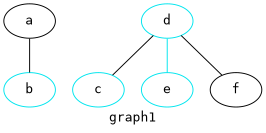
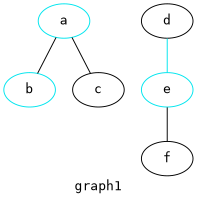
node "a": color black -> turquoise2
node "d": color turquoise2 -> black
edge "d" -- "c": now "a" -- "c"
edge "d" -- "f": now "e" -- "f"
node "c": color turquoise2 -> black
